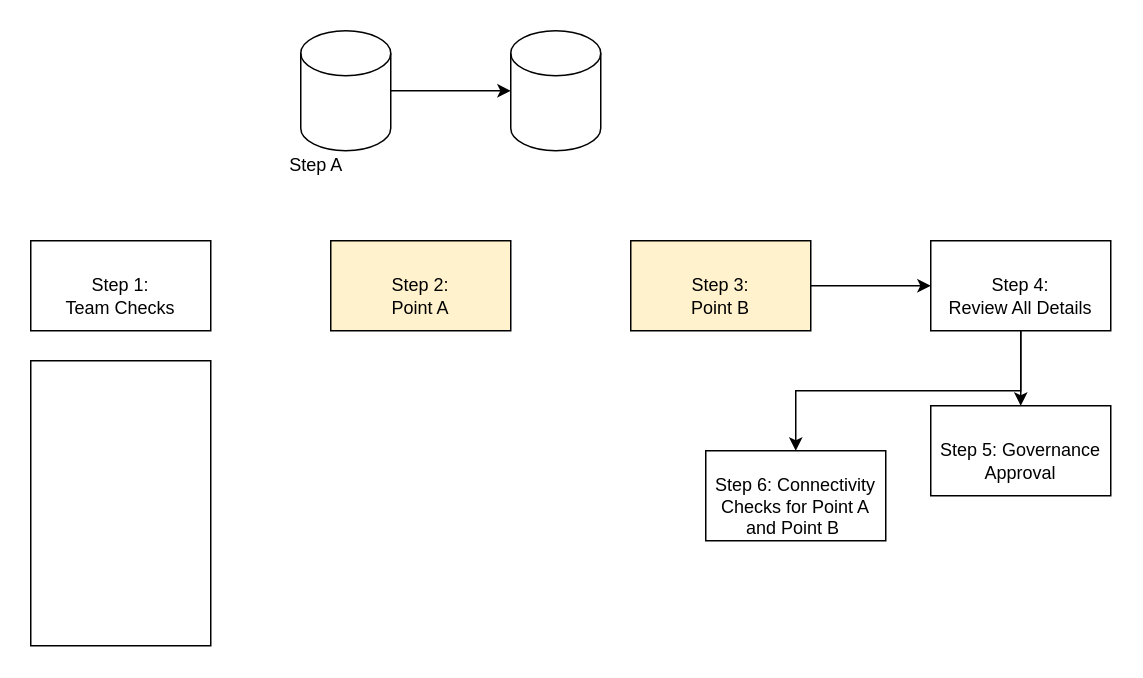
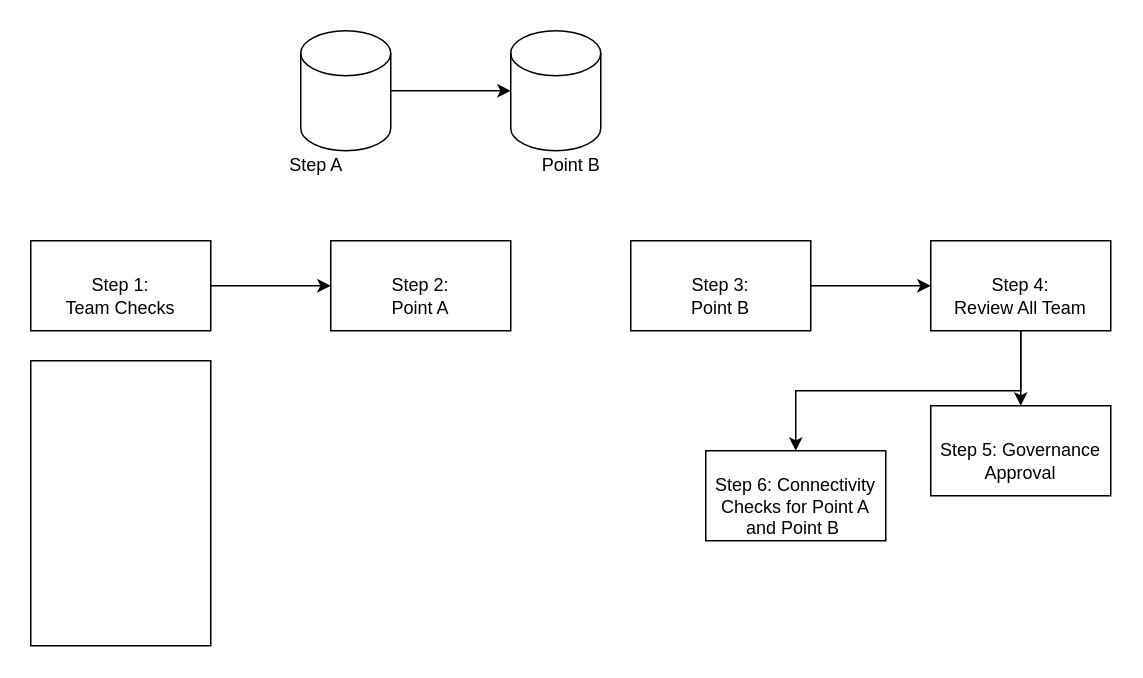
node "Point B": added
edge "Step 1: Team Checks" -> "Step 2: Point A": added
node "Step 2: Point A": fillcolor #fff2cc -> #ffffff
node "Step 3: Point B": fillcolor #fff2cc -> #ffffff
node "Step 4: Review All Details": label "Step 4: Review All Details" -> "Step 4: Review All Team"
